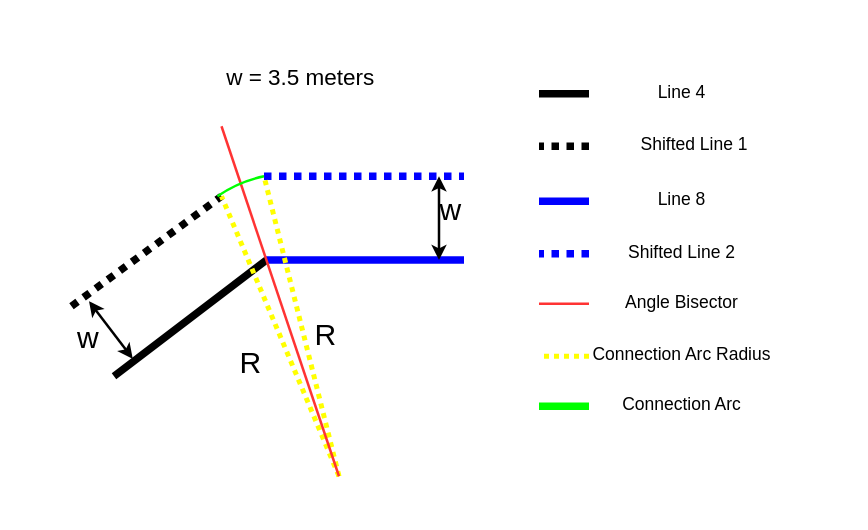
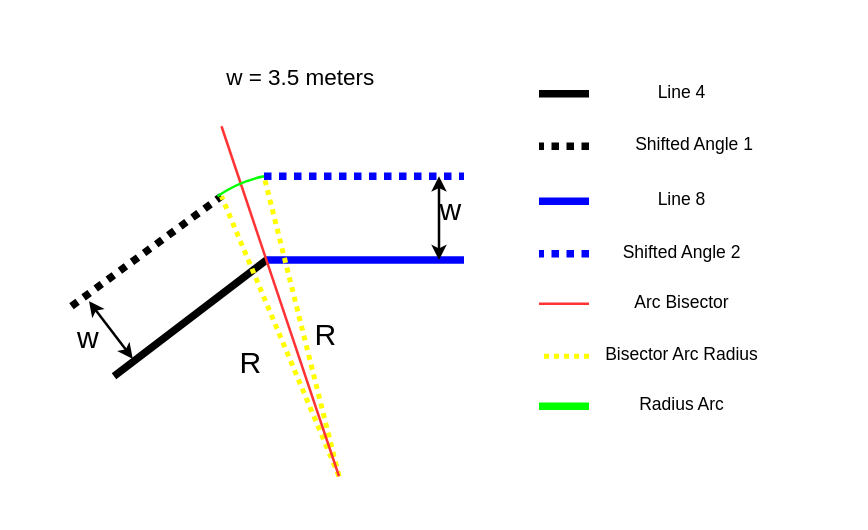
node "Shifted Line 1": label "Shifted Line 1" -> "Shifted Angle 1"
node "Shifted Line 2": label "Shifted Line 2" -> "Shifted Angle 2"
node "Angle Bisector": label "Angle Bisector" -> "Arc Bisector"
node "Connection Arc Radius": label "Connection Arc Radius" -> "Bisector Arc Radius"
node "Connection Arc": label "Connection Arc" -> "Radius Arc"
